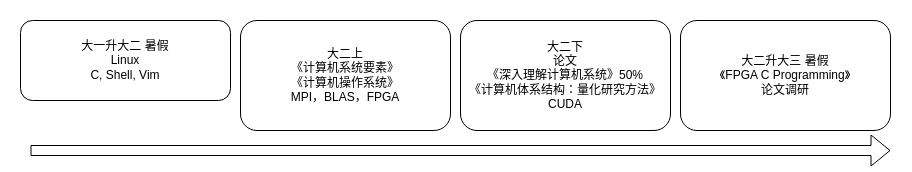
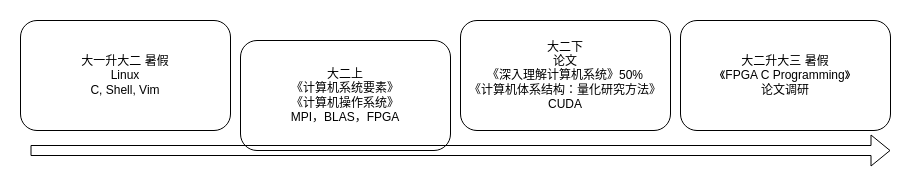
node "大一升大二 暑假 Linux C, Shell, Vim": size 210x80 -> 210x110
node "大二上 《计算机系统要素》 《计算机操作系统》 MPI，BLAS，FPGA": moved (346, 76) -> (346, 96)
